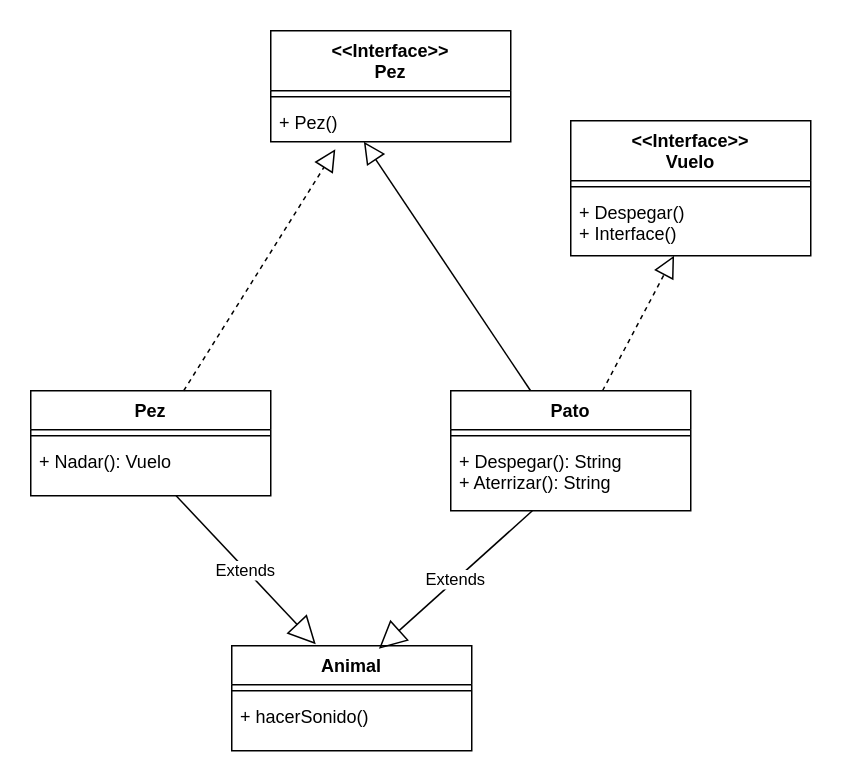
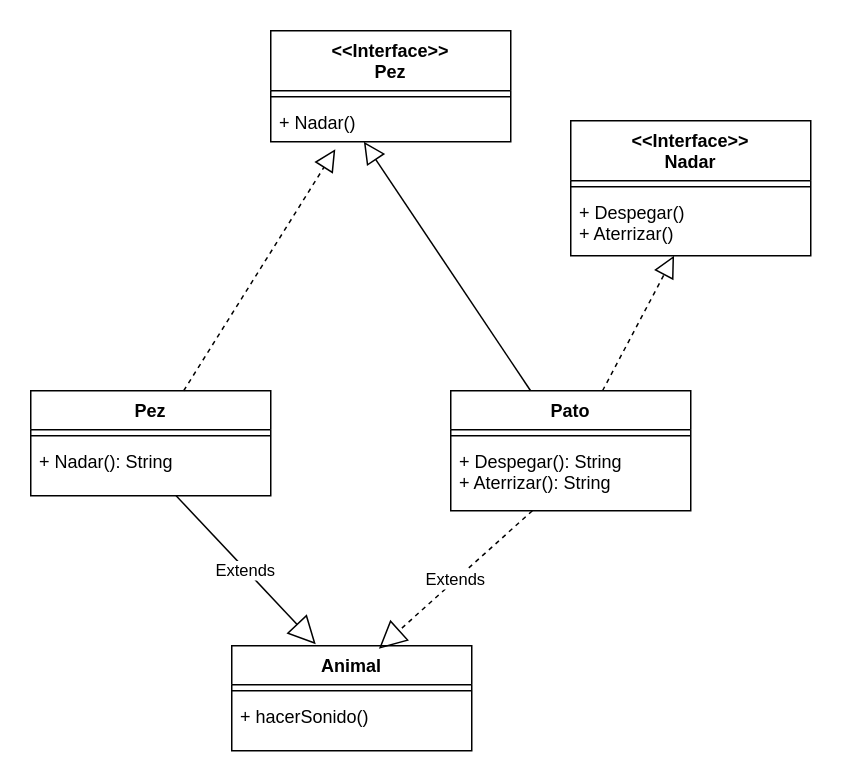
node "+ Pez()": label "+ Pez()" -> "+ Nadar()"
node "<<Interface>> Vuelo": label "<<Interface>> Vuelo" -> "<<Interface>> Nadar"
node "+ Despegar() + Interface()": label "+ Despegar() + Interface()" -> "+ Despegar() + Aterrizar()"
node "+ Nadar(): Vuelo": label "+ Nadar(): Vuelo" -> "+ Nadar(): String"
edge "+ Despegar(): String + Aterrizar(): String" -> "Animal": style solid -> dashed
